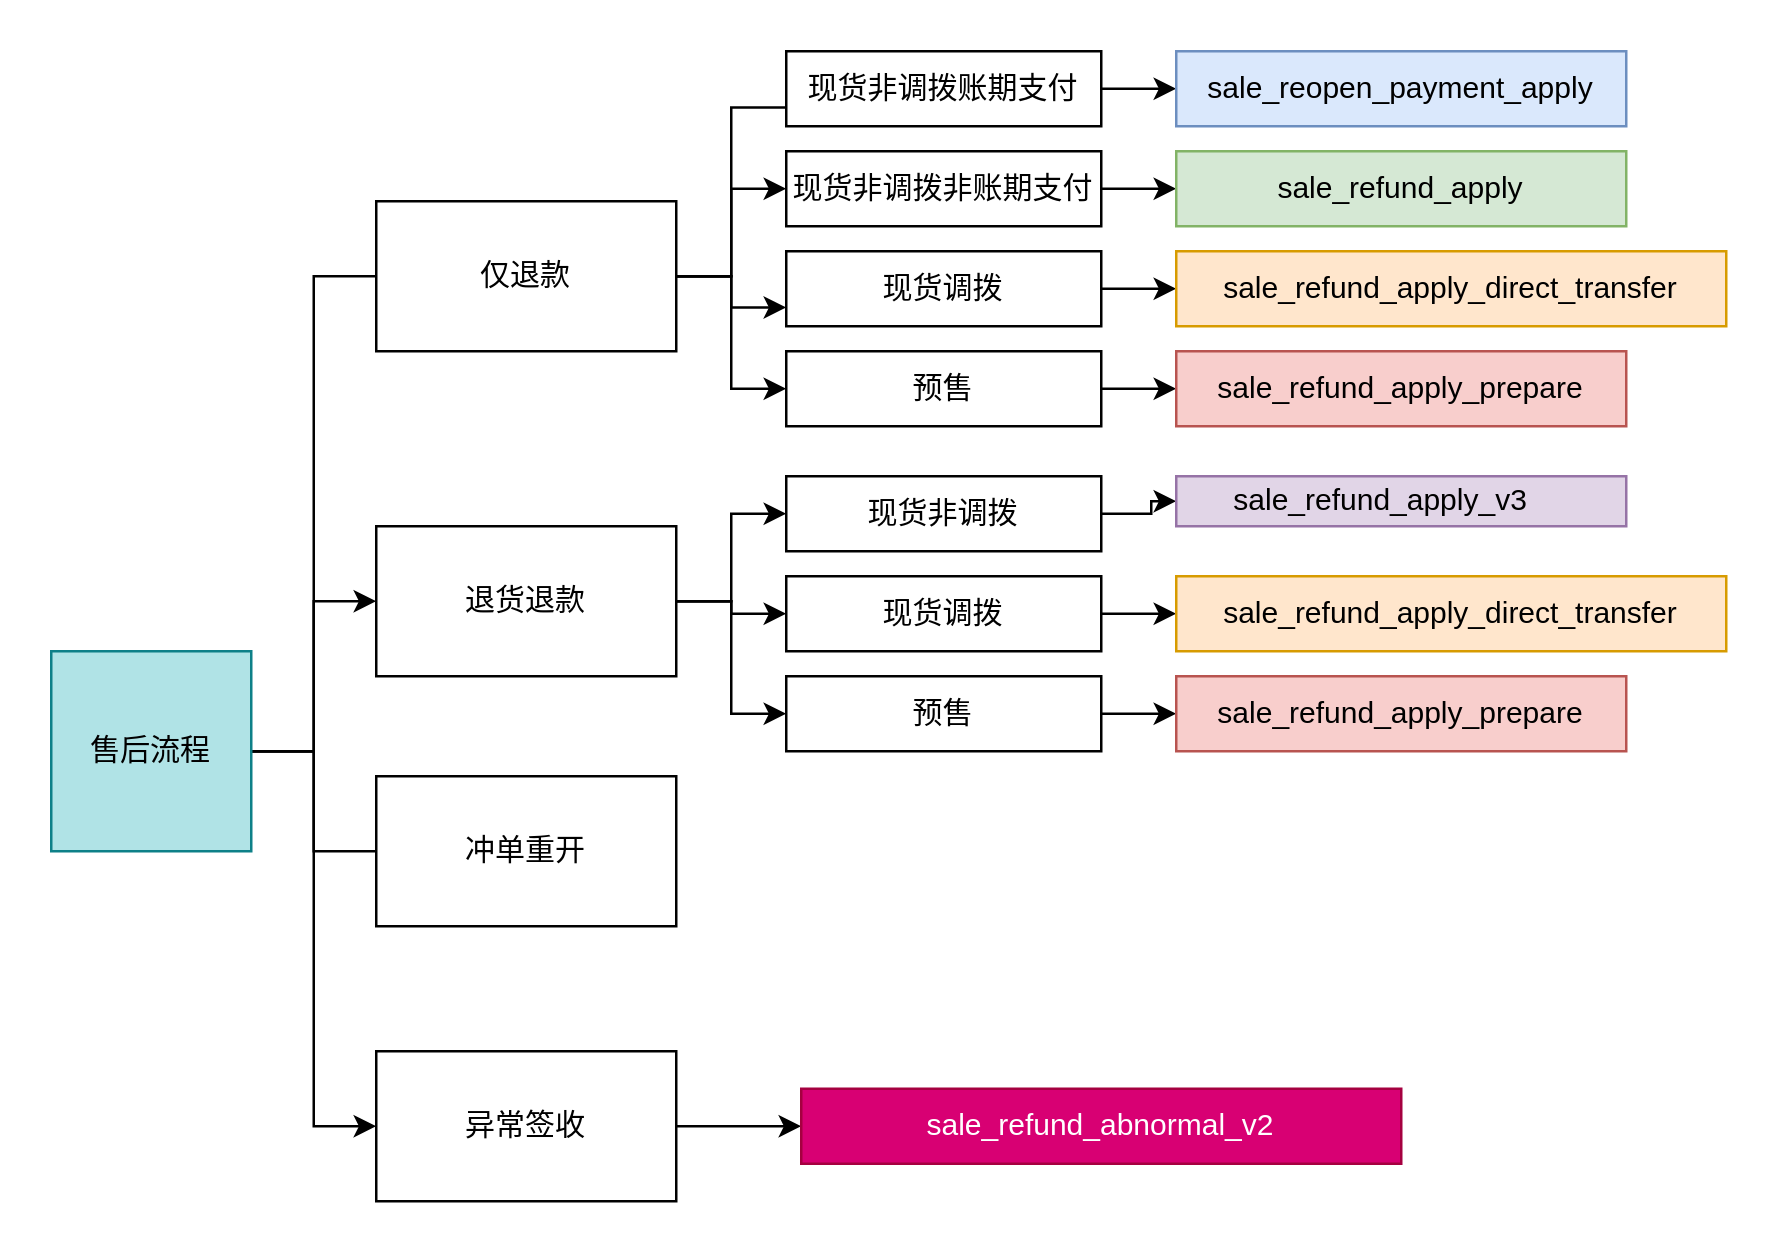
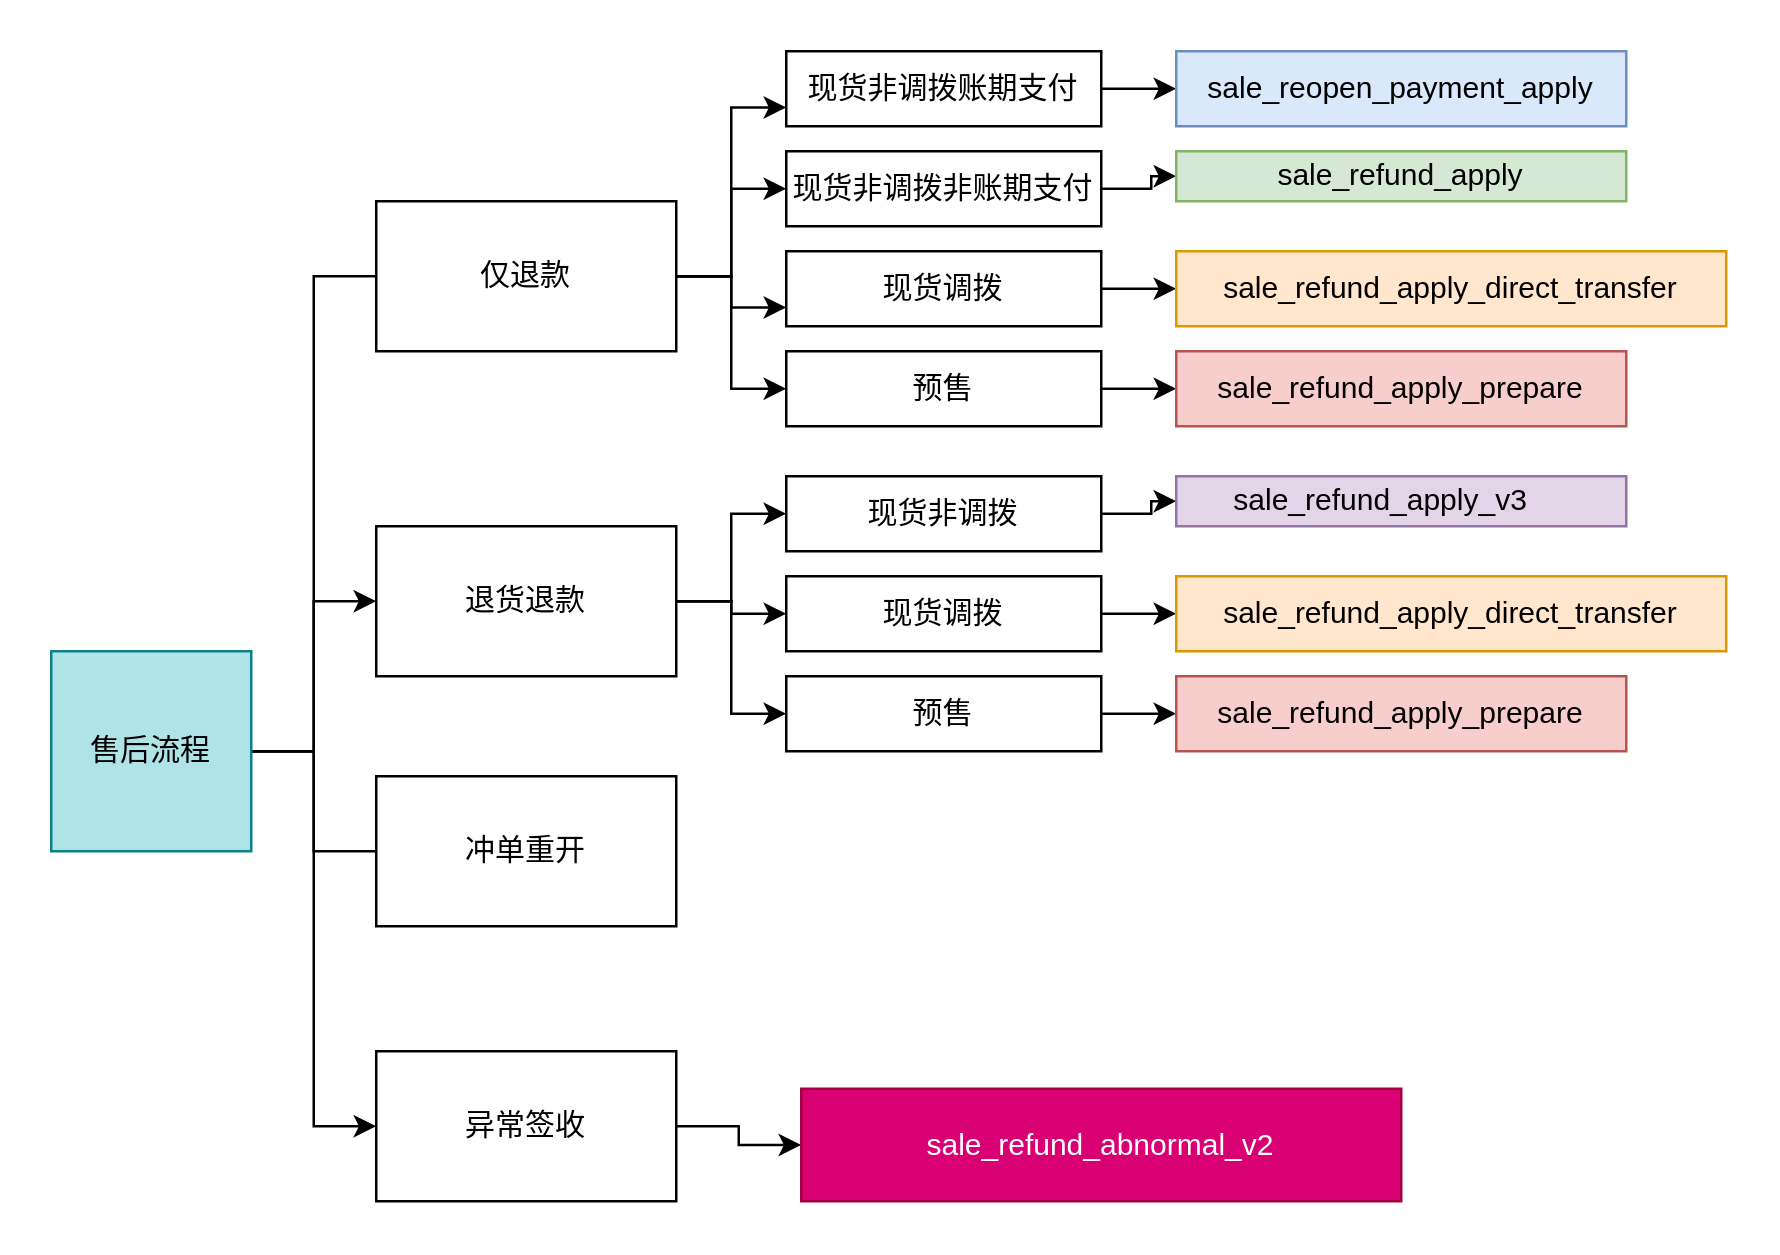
edge "现货非调拨账期支付" -- "仅退款": arrowhead none -> classic
node "sale_refund_apply": size 450x75 -> 450x50
node "sale_refund_abnormal_v2": size 600x75 -> 600x113
